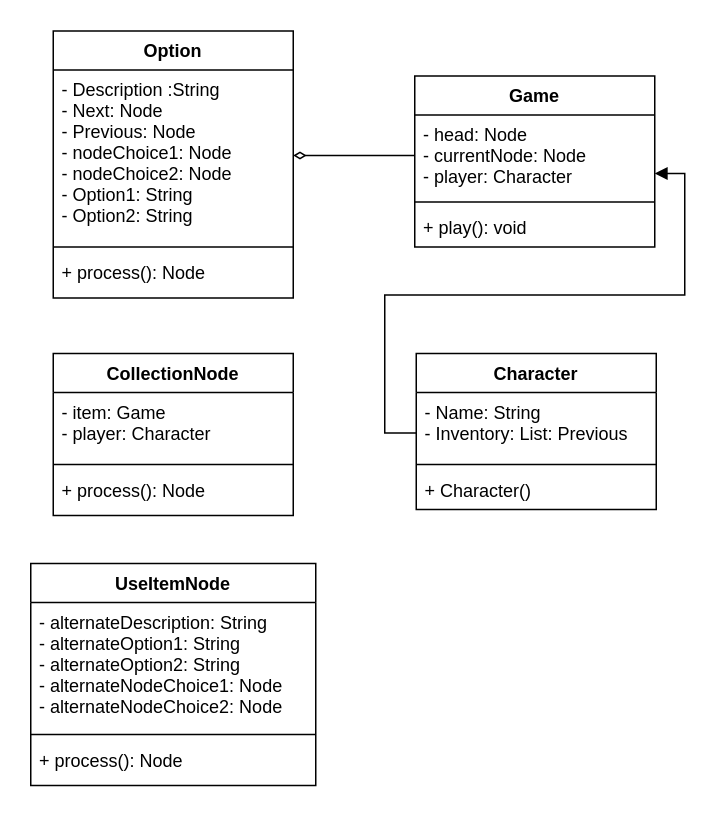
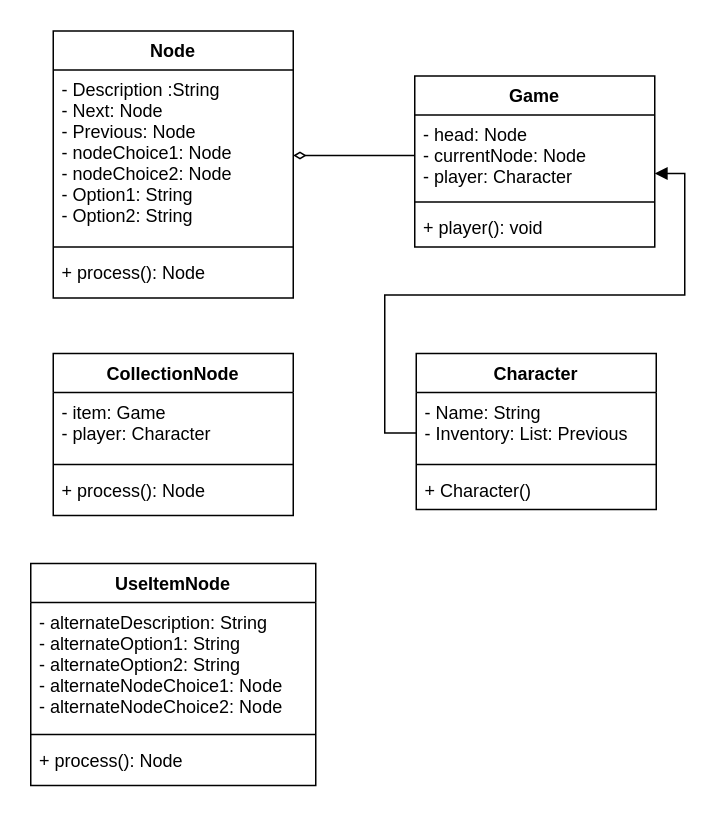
node "Option": label "Option" -> "Node"
node "+ play(): void": label "+ play(): void" -> "+ player(): void"
